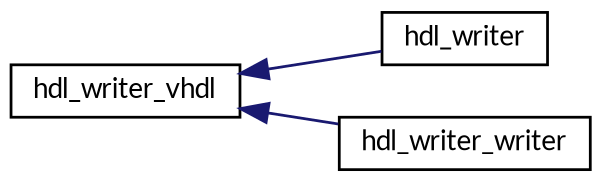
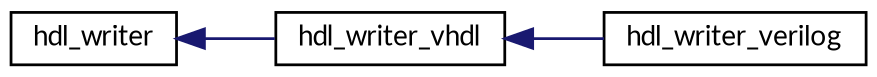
edge "hdl_writer" -> "hdl_writer_vhdl": reversed
node "hdl_writer_writer": label "hdl_writer_writer" -> "hdl_writer_verilog"
